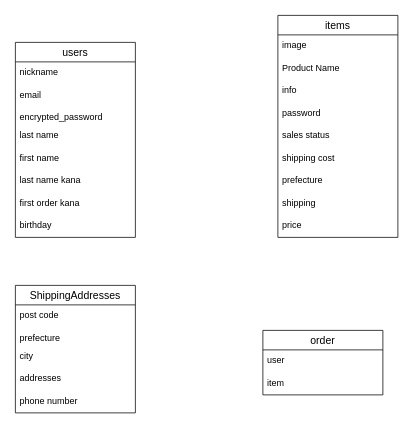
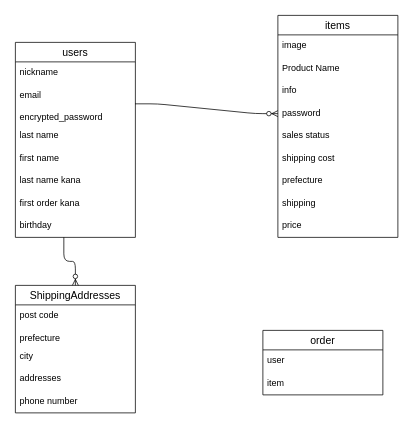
edge "email" -> "password": added
edge "birthday" -> "ShippingAddresses": added
